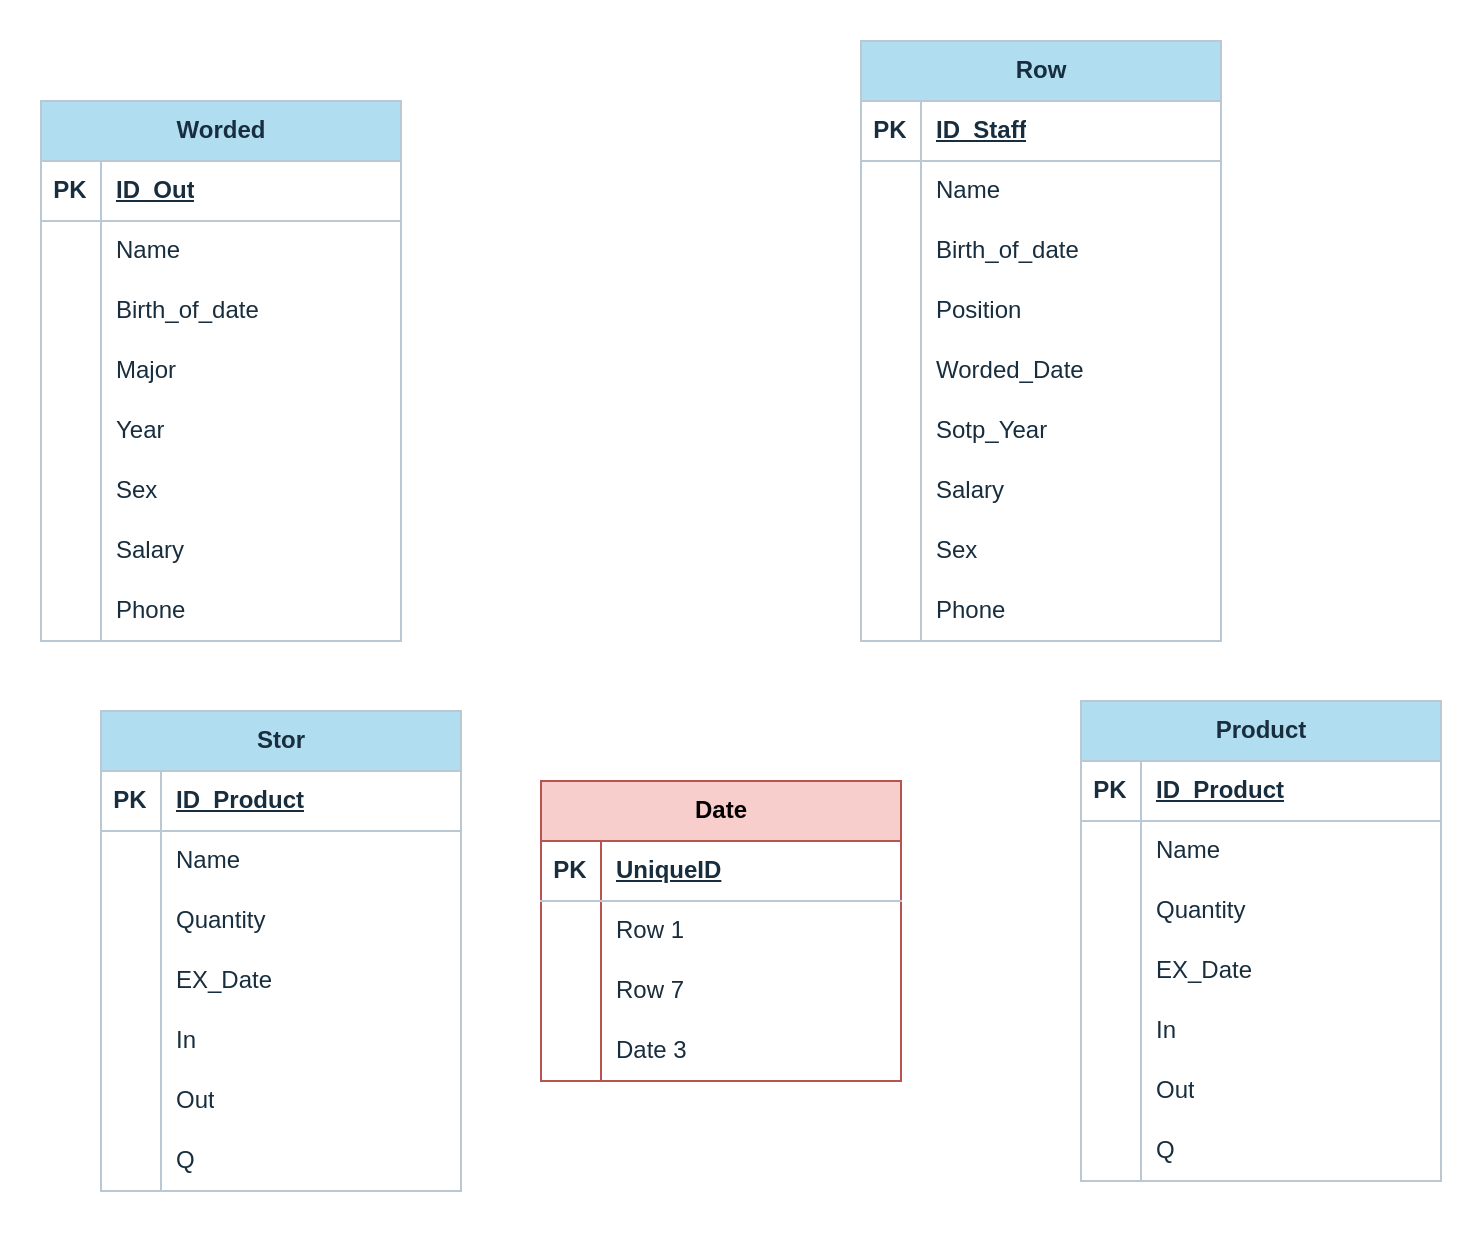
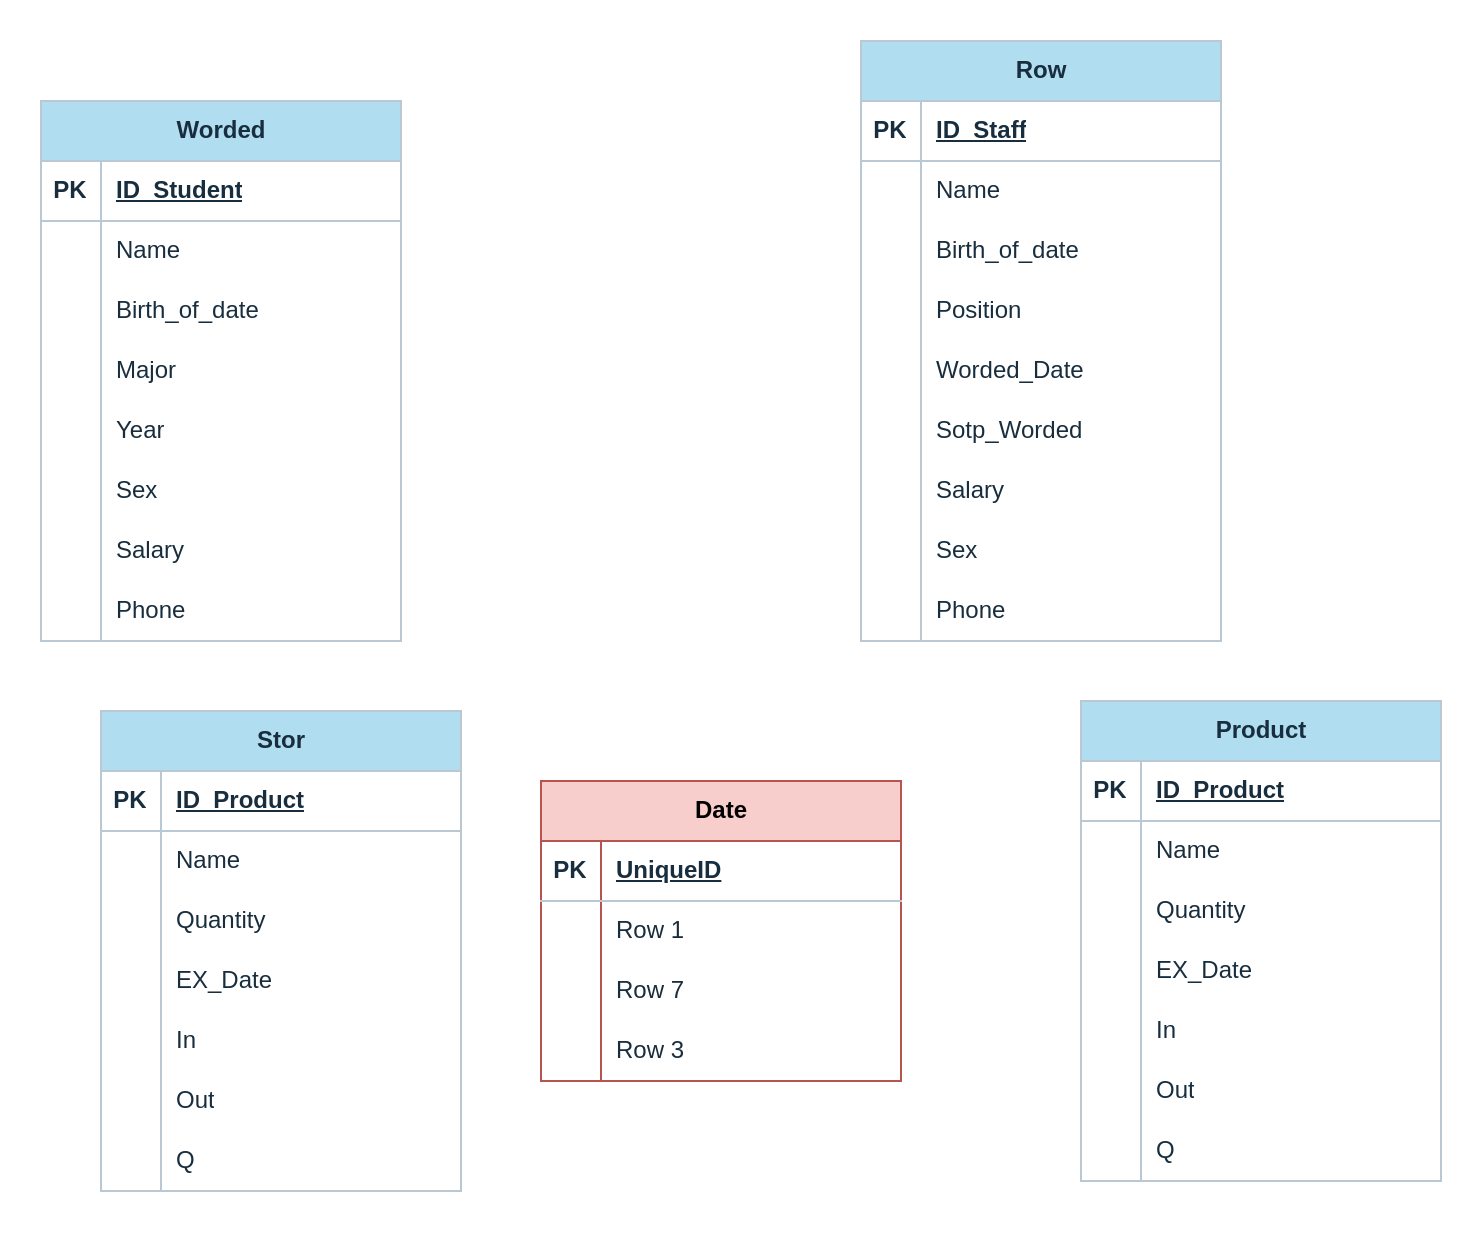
node "ID_Out": label "ID_Out" -> "ID_Student"
node "Sotp_Year": label "Sotp_Year" -> "Sotp_Worded"
node "Date 3": label "Date 3" -> "Row 3"
